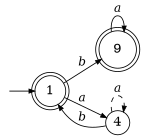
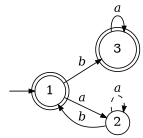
node "9": label "9" -> "3"
node "4": label "4" -> "2"
